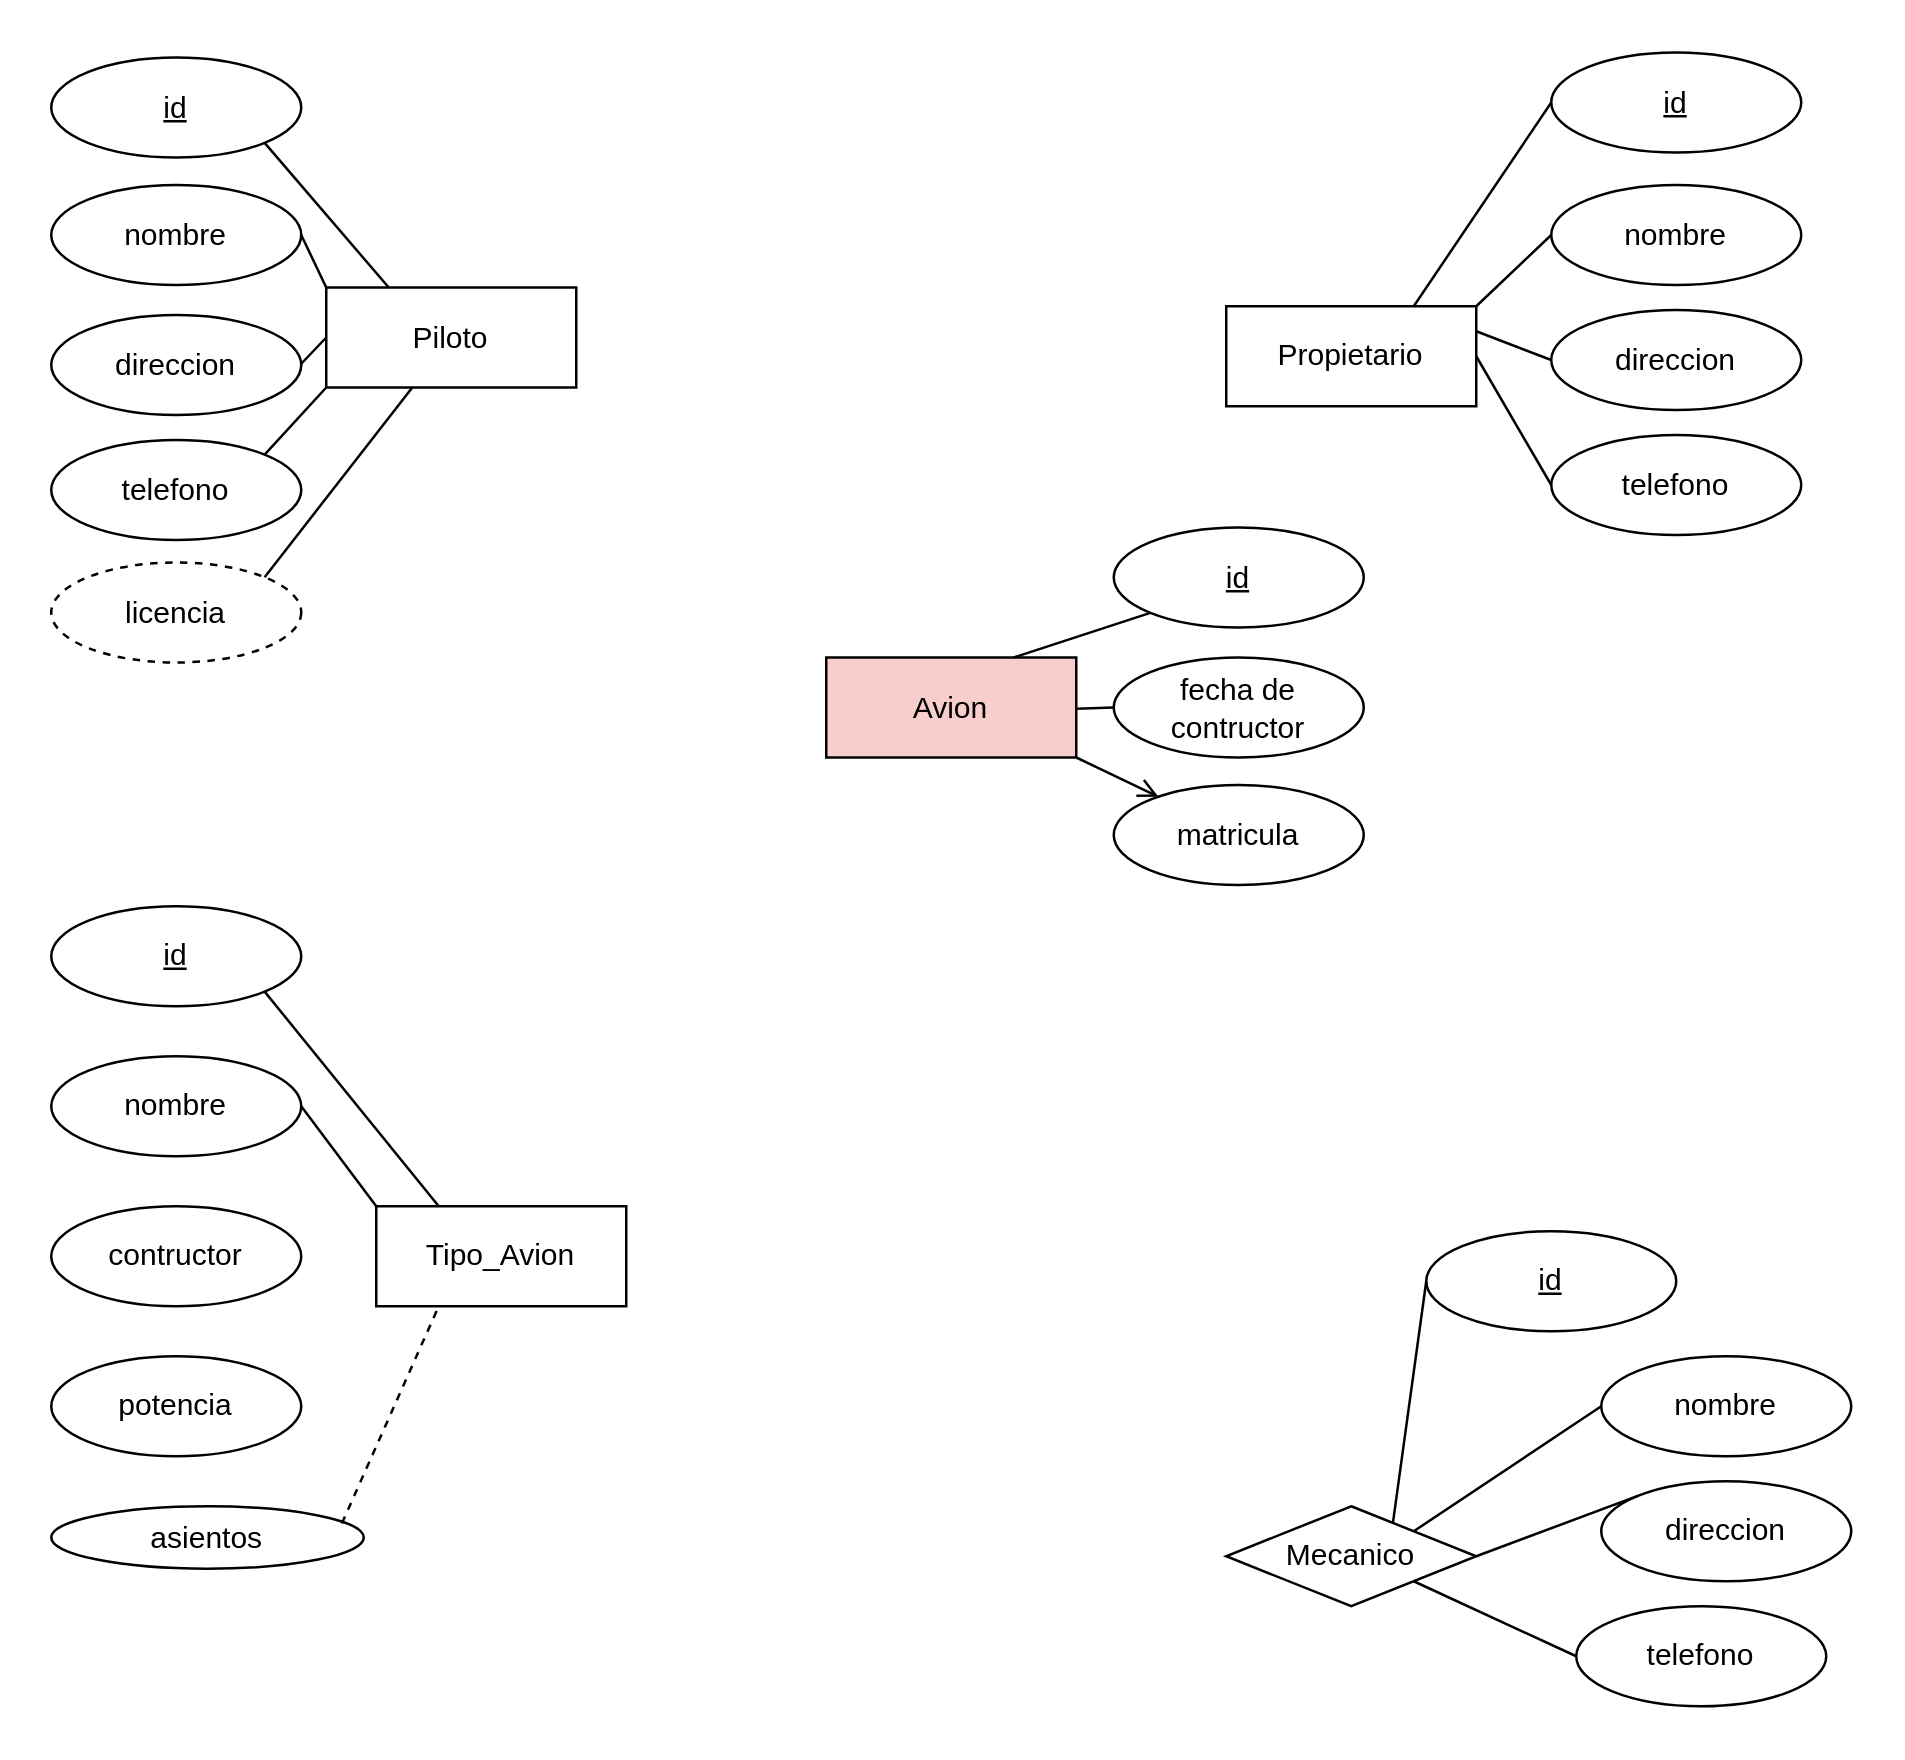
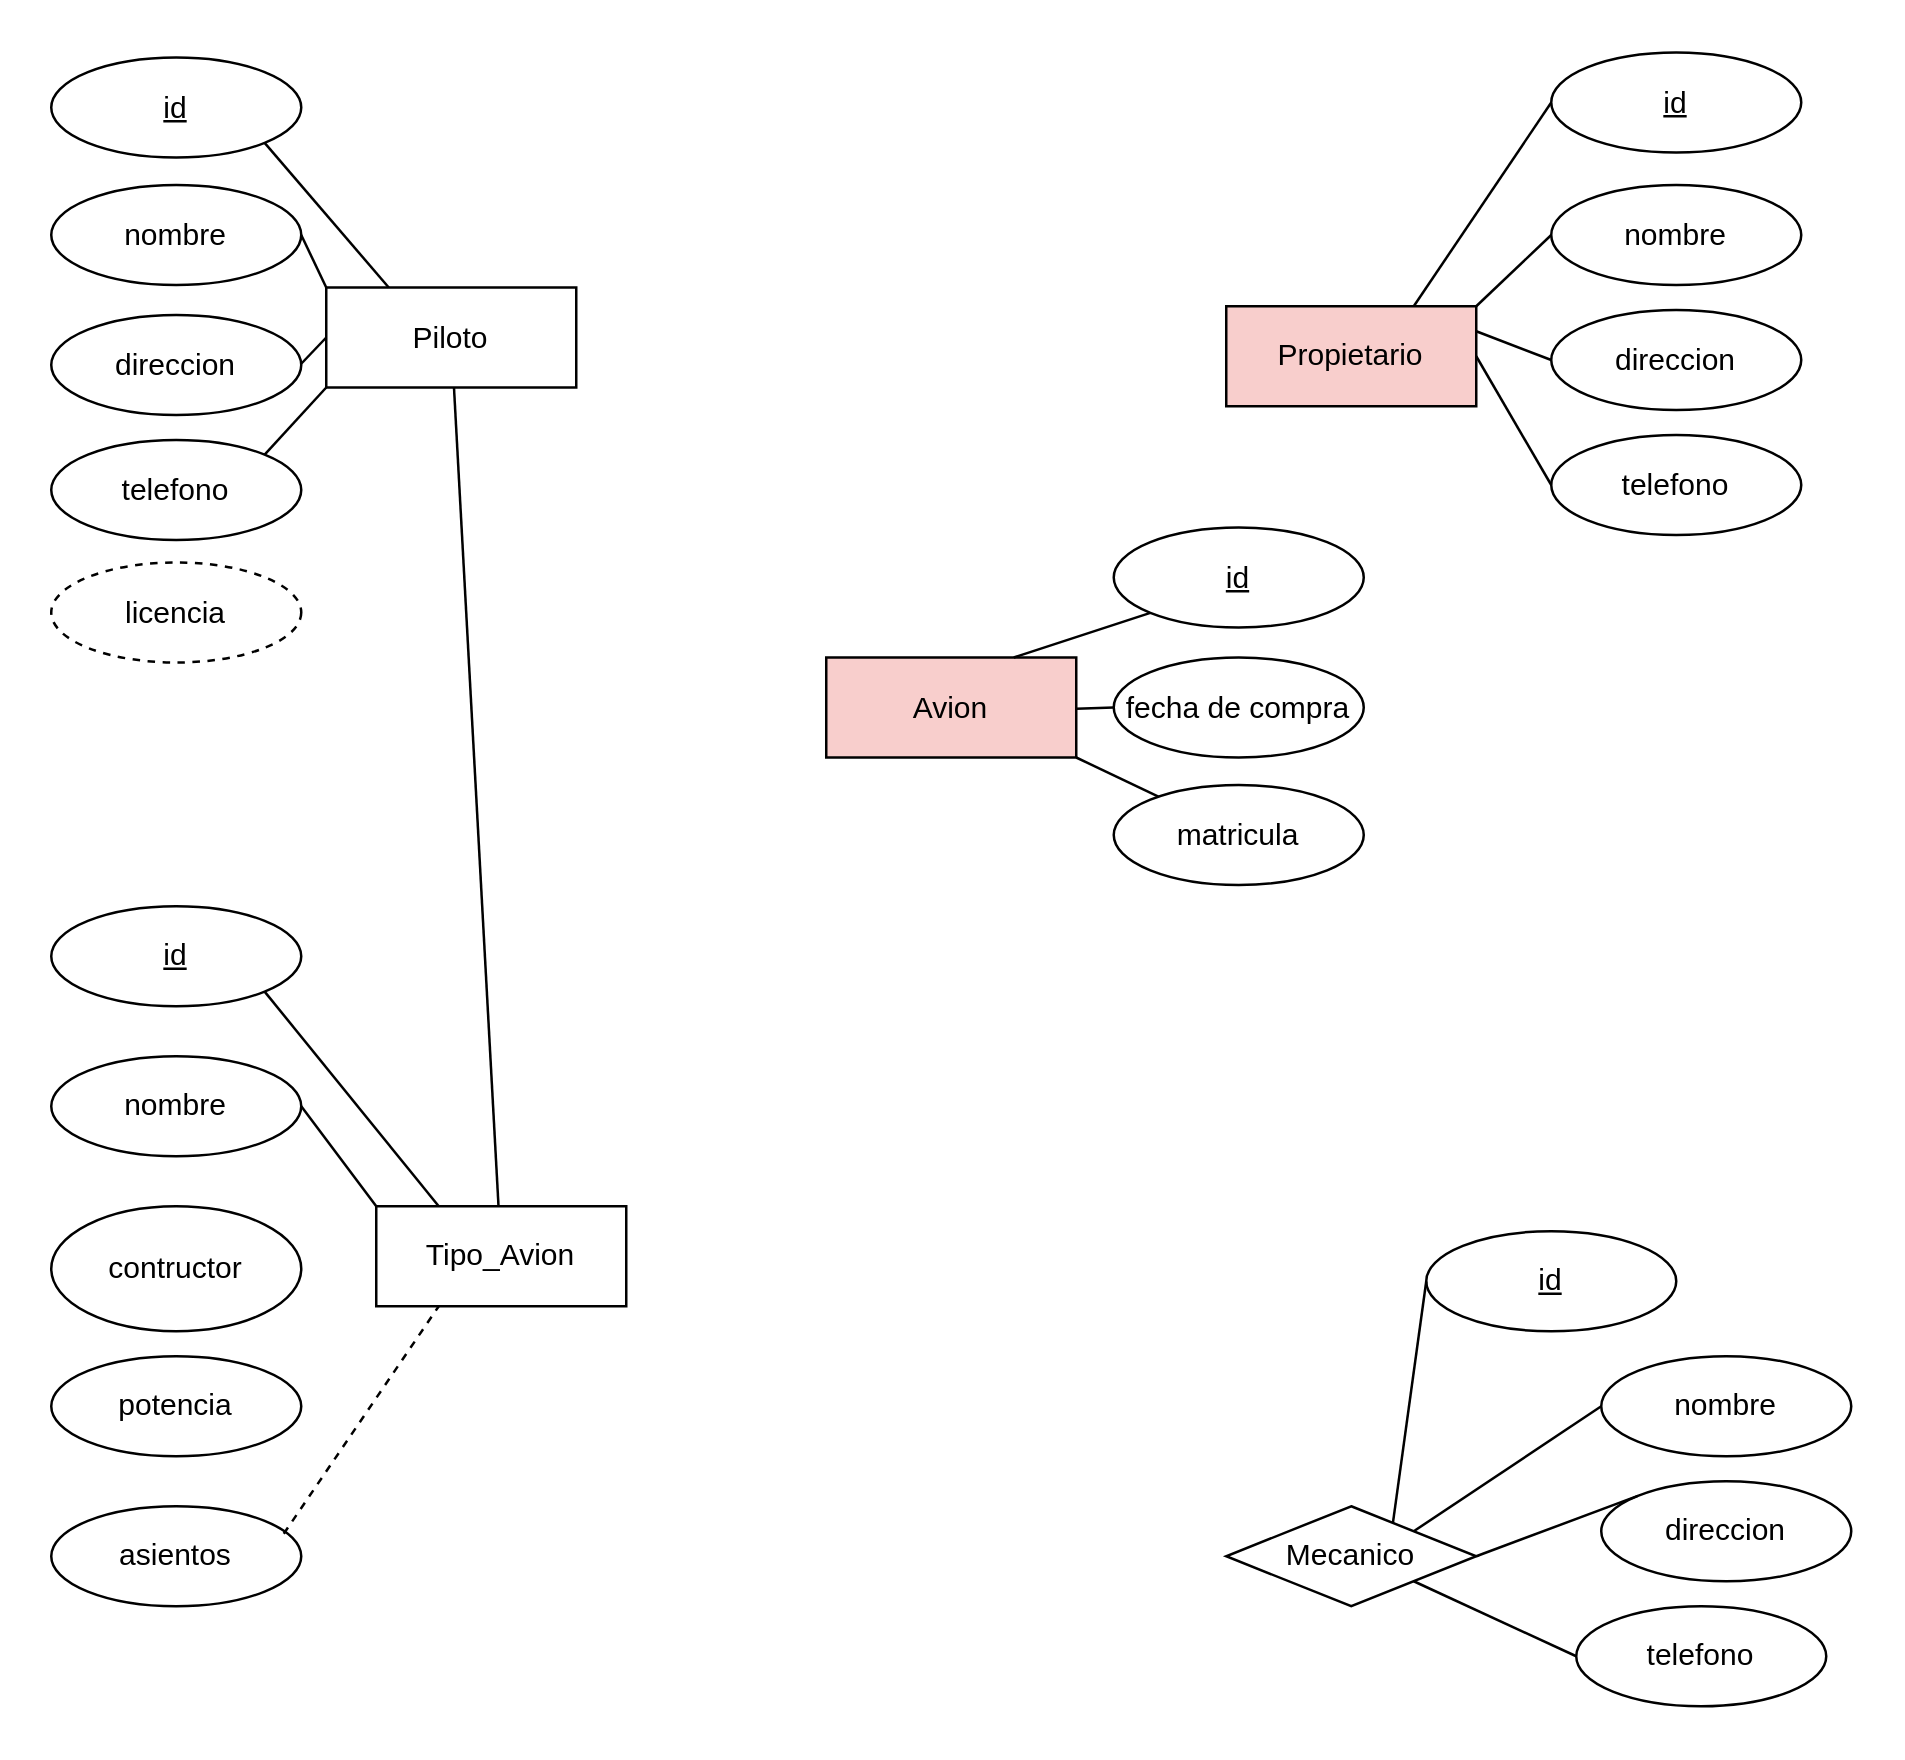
node "Propietario": fillcolor #ffffff -> #f8cecc
edge "Piloto" -- "licencia": now "Piloto" -- "Tipo_Avion"
node "fecha de contructor": label "fecha de contructor" -> "fecha de compra"
edge "Avion" -> "matricula": arrowhead open -> none
node "contructor": size 250x100 -> 250x125
node "asientos": size 313x63 -> 250x100
